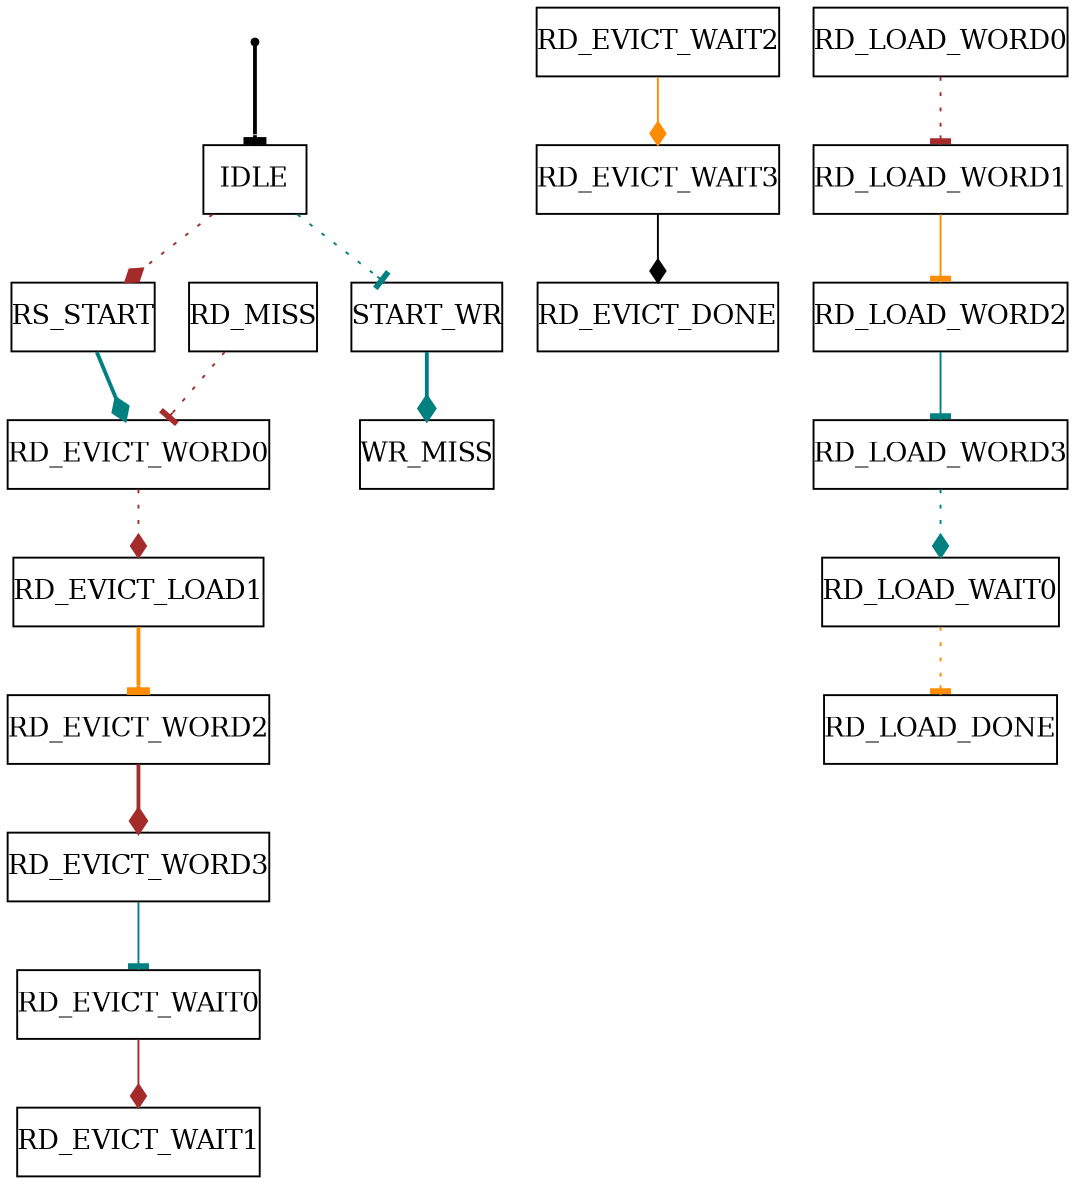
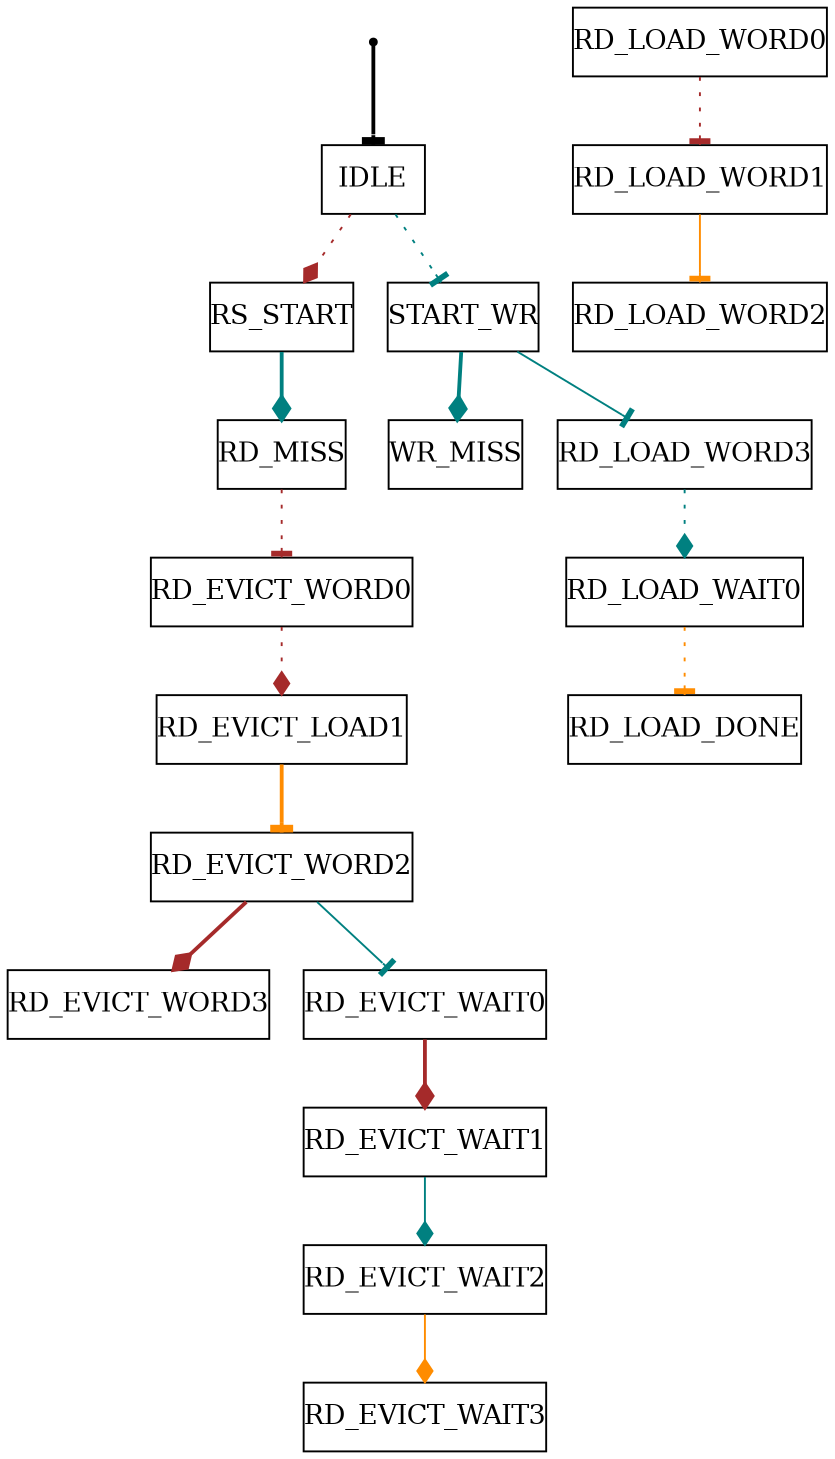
node "RD_EVICT_DONE": removed
edge "RS_START" -> "RD_EVICT_WORD0": now "RS_START" -> "RD_MISS"
edge "RD_LOAD_WORD2" -> "RD_LOAD_WORD3": now "START_WR" -> "RD_LOAD_WORD3"
edge "RD_EVICT_WORD3" -> "RD_EVICT_WAIT0": now "RD_EVICT_WORD2" -> "RD_EVICT_WAIT0"
edge "RD_EVICT_WAIT0" -> "RD_EVICT_WAIT1": style solid -> bold
edge "RD_EVICT_WAIT1" -> "RD_EVICT_WAIT2": added
